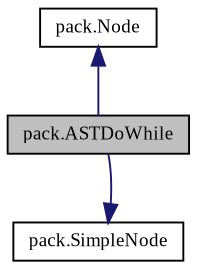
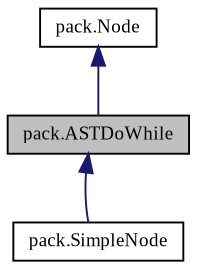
edge "pack.ASTDoWhile" -> "pack.SimpleNode": reversed
